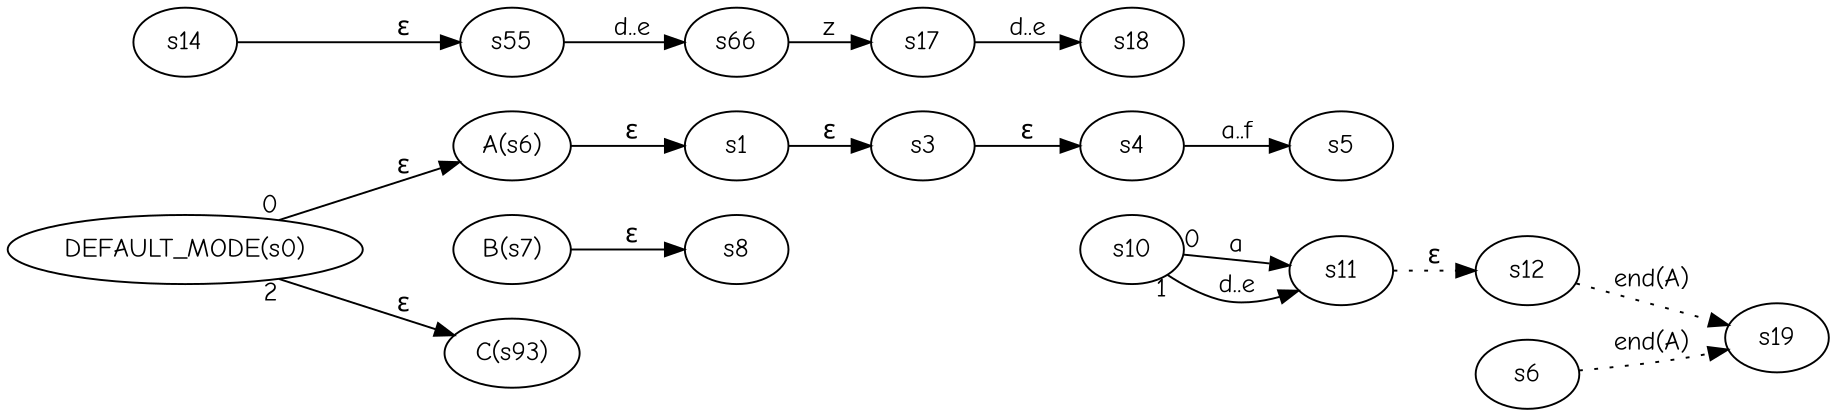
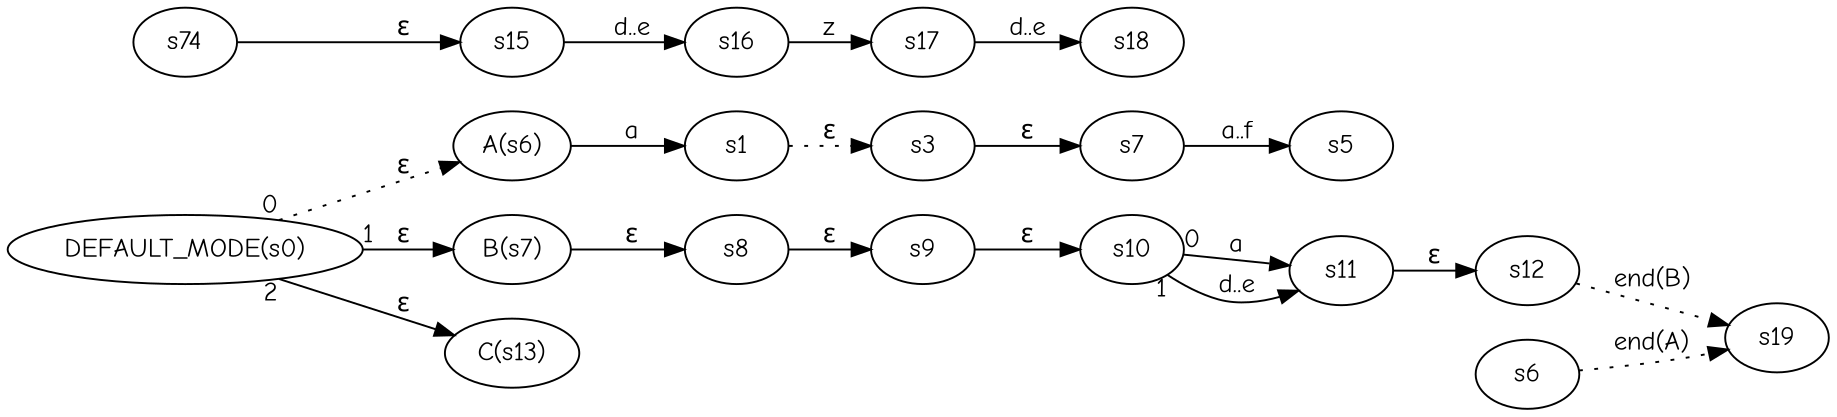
node "s14": label "s14" -> "s74"
node "s55": label "s55" -> "s15"
node "s66": label "s66" -> "s16"
edge "A(s6)" -> "s1": label "ε" -> "a"
edge "s1" -> "s3": style solid -> dotted
node "s4": label "s4" -> "s7"
edge "DEFAULT_MODE(s0)" -> "A(s6)": style solid -> dotted
edge "DEFAULT_MODE(s0)" -> "B(s7)": added, label "ε"
node "s9": added
edge "s11" -> "s12": style dotted -> solid
edge "s12" -> "s19": label "end(A)" -> "end(B)"
node "C(s93)": label "C(s93)" -> "C(s13)"
